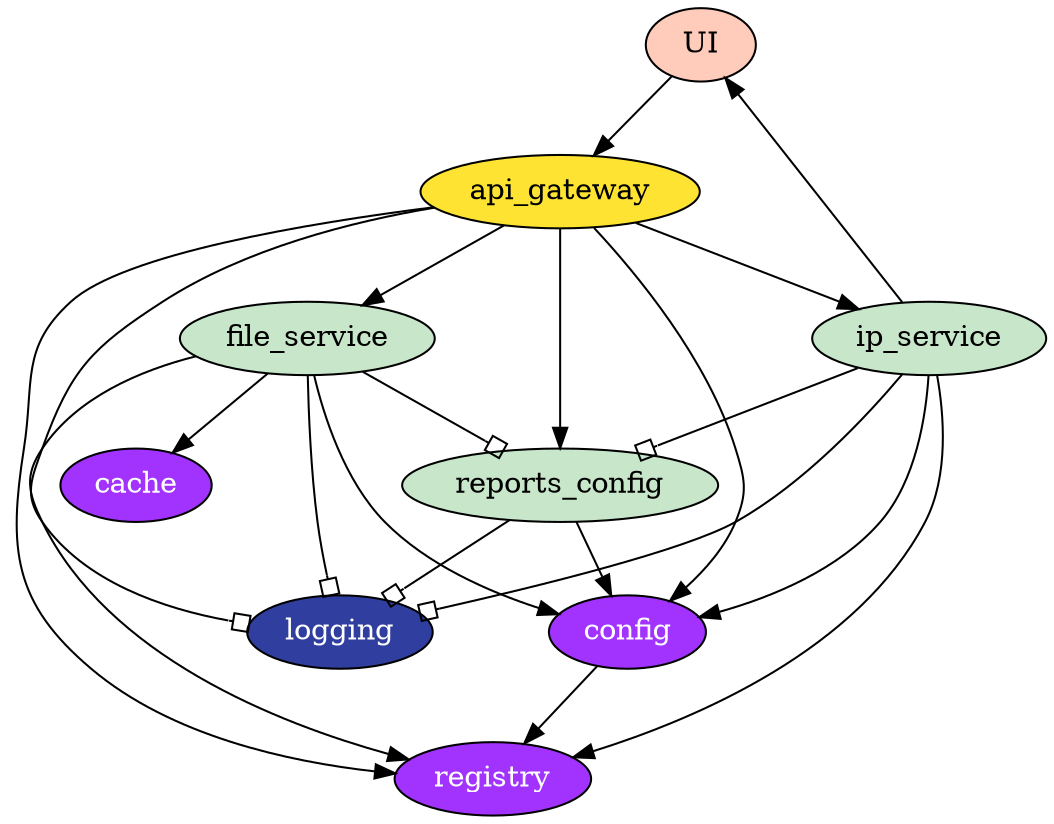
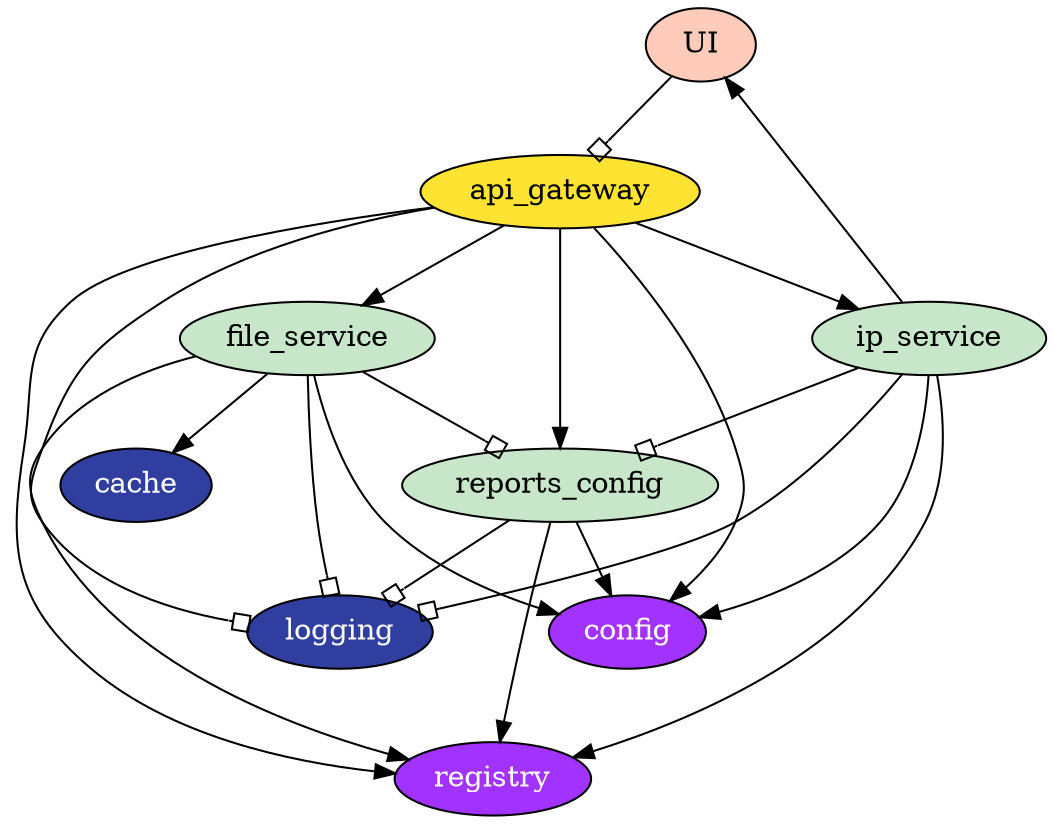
edge "UI" -> "api_gateway": arrowhead normal -> obox
node "cache": fillcolor #a233ff -> #303f9f
edge "config" -> "registry": now "reports_config" -> "registry"
